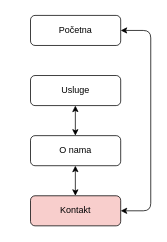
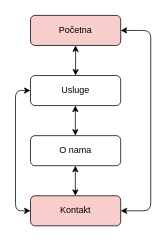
node "Početna": fillcolor #ffffff -> #f8cecc
edge "Početna" -- "Usluge": added
edge "Usluge" -- "Kontakt": added
